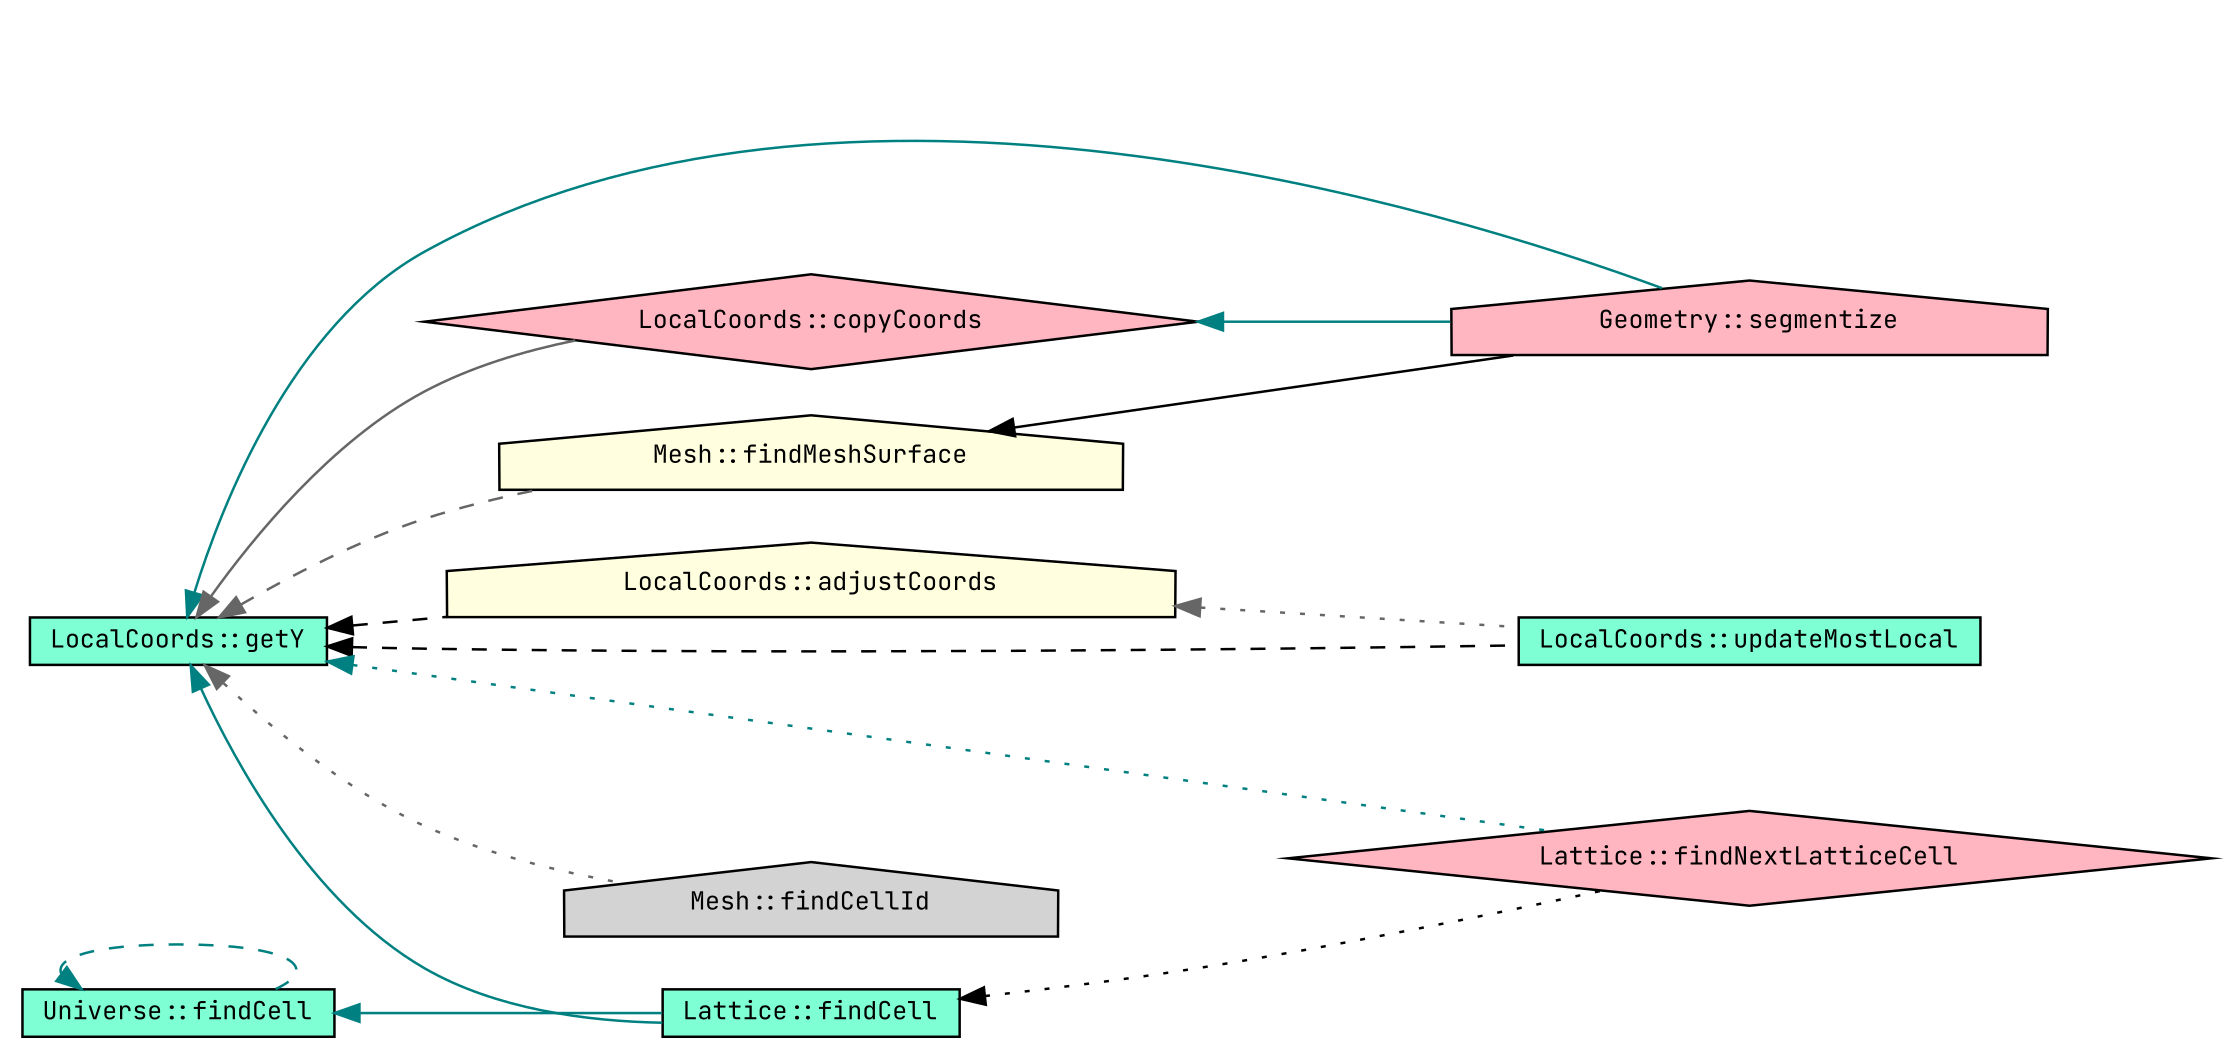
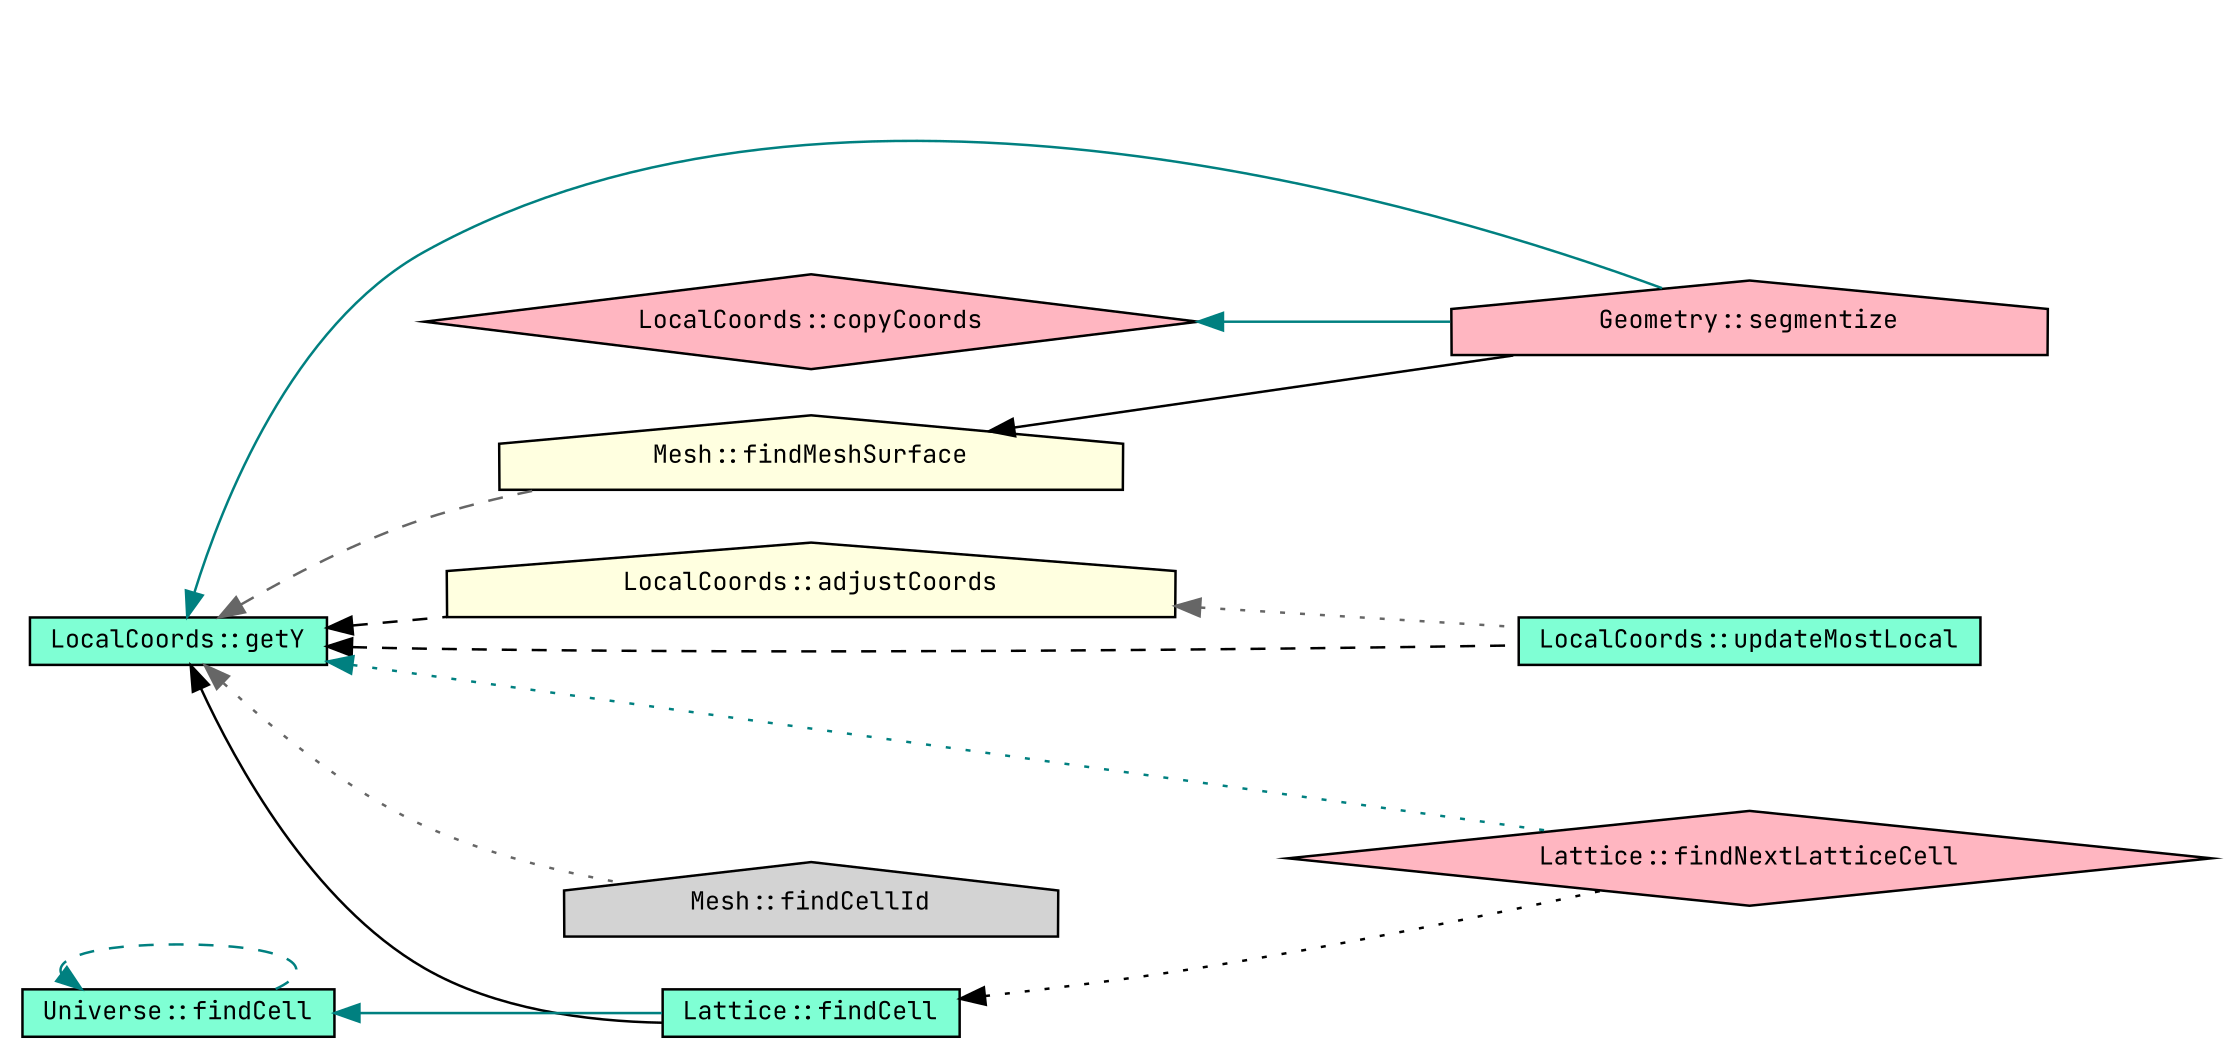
edge "LocalCoords::copyCoords" -> "LocalCoords::getY": removed
edge "Lattice::findCell" -> "LocalCoords::getY": color teal -> black
